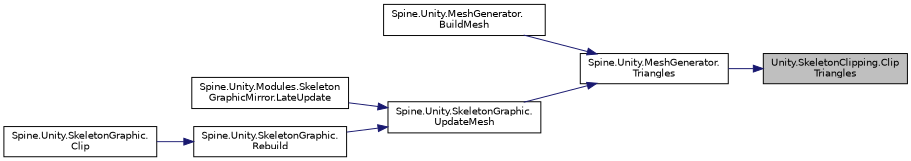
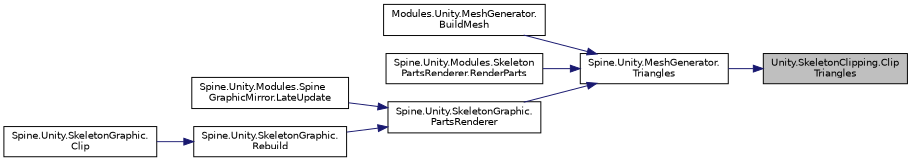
node "Spine.Unity.MeshGenerator. BuildMesh": label "Spine.Unity.MeshGenerator. BuildMesh" -> "Modules.Unity.MeshGenerator. BuildMesh"
node "Spine.Unity.Modules.Skeleton PartsRenderer.RenderParts": added
node "Spine.Unity.Modules.Skeleton GraphicMirror.LateUpdate": label "Spine.Unity.Modules.Skeleton GraphicMirror.LateUpdate" -> "Spine.Unity.Modules.Spine GraphicMirror.LateUpdate"
node "Spine.Unity.SkeletonGraphic. UpdateMesh": label "Spine.Unity.SkeletonGraphic. UpdateMesh" -> "Spine.Unity.SkeletonGraphic. PartsRenderer"
